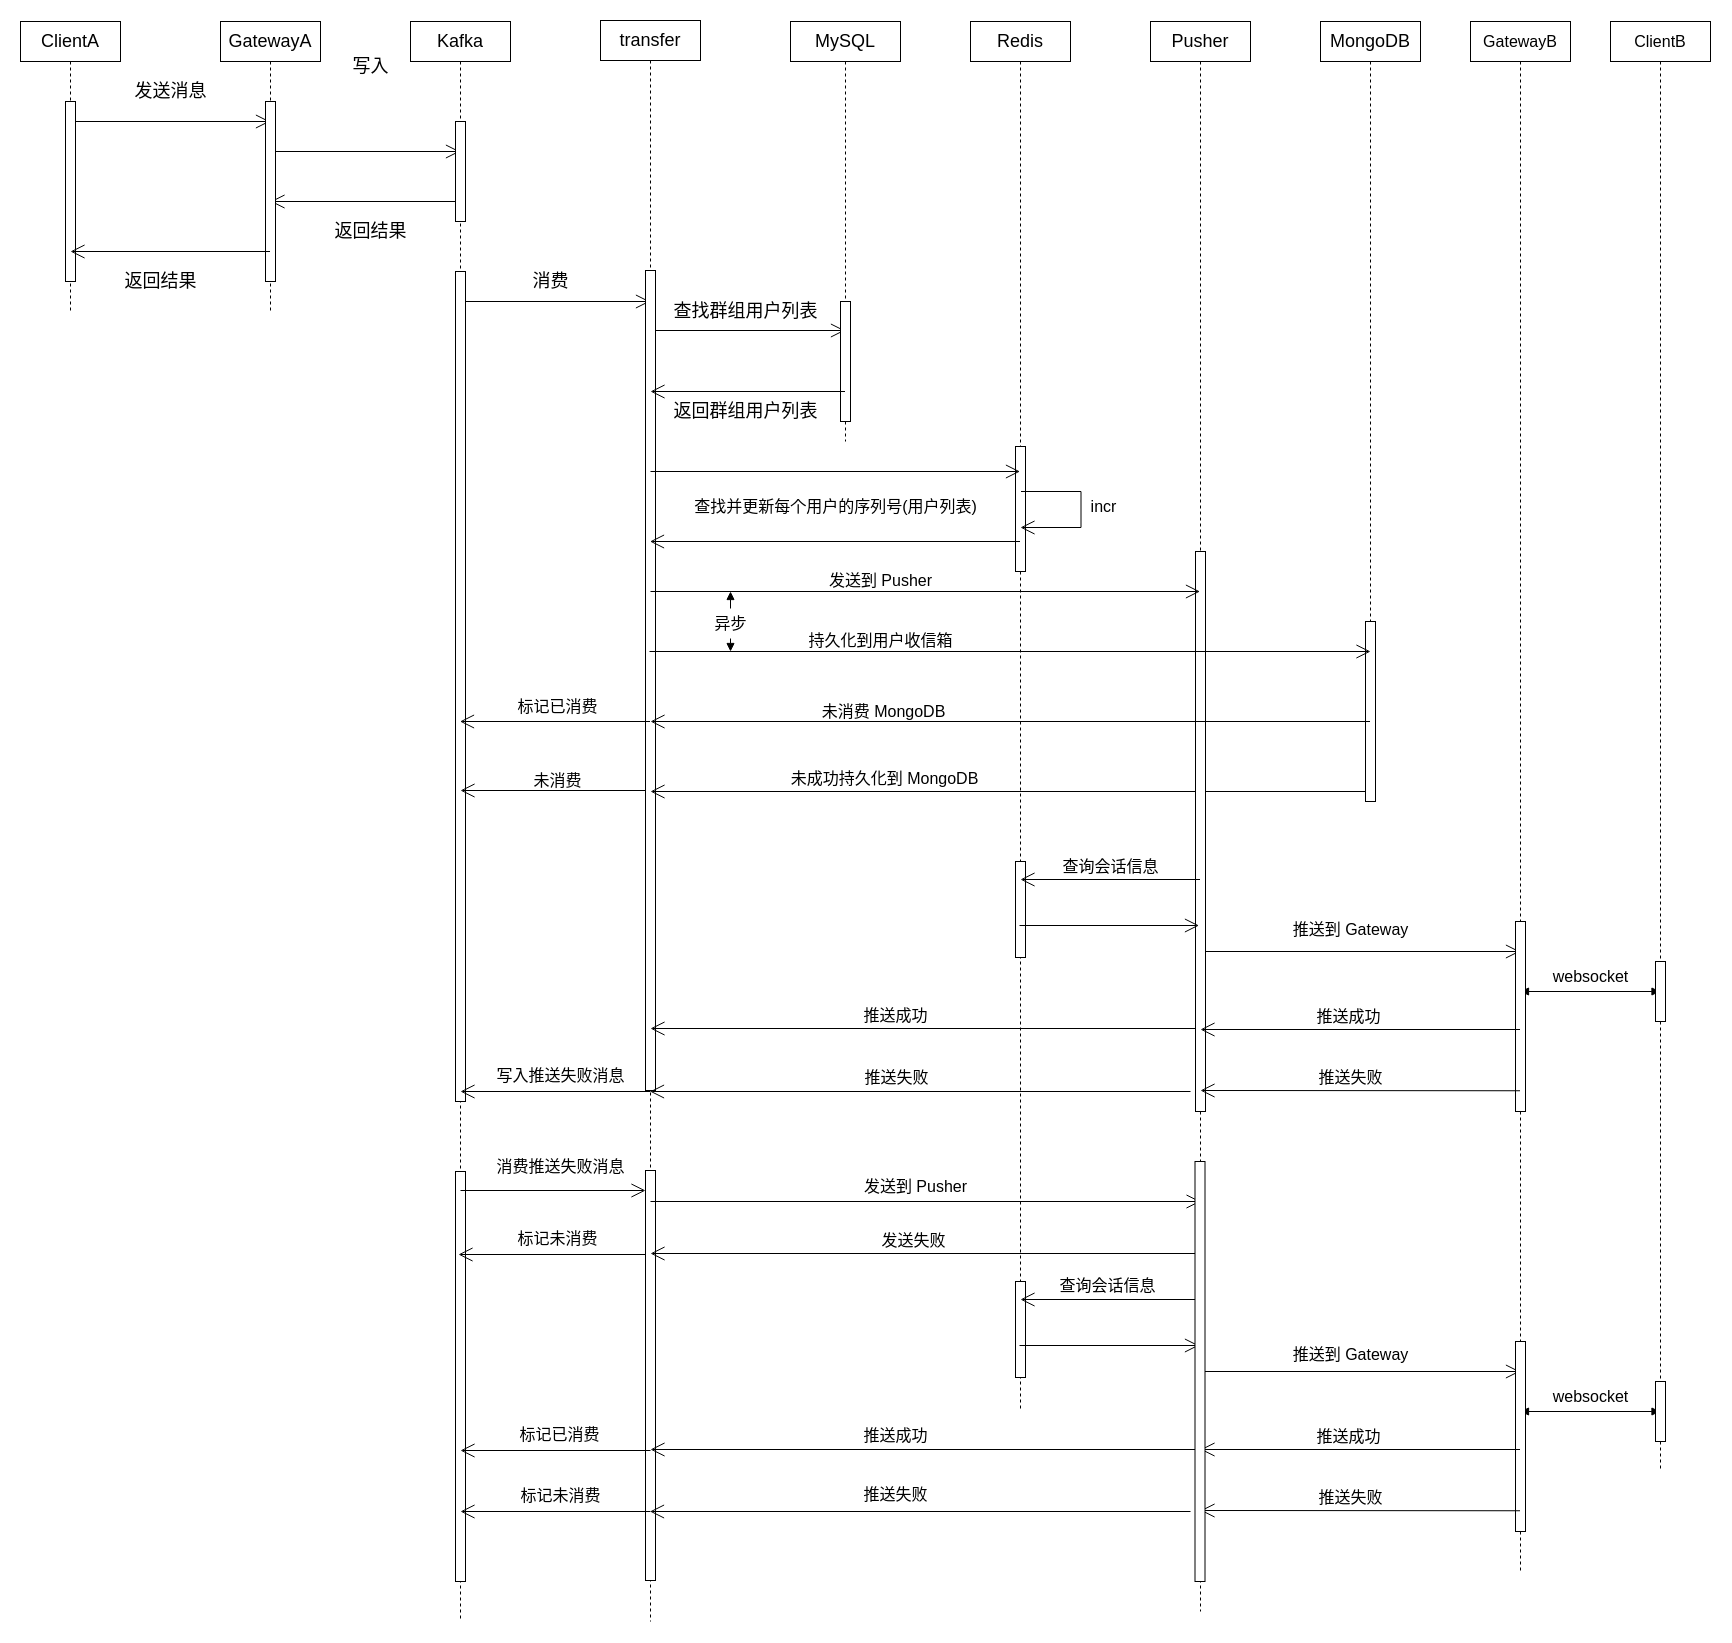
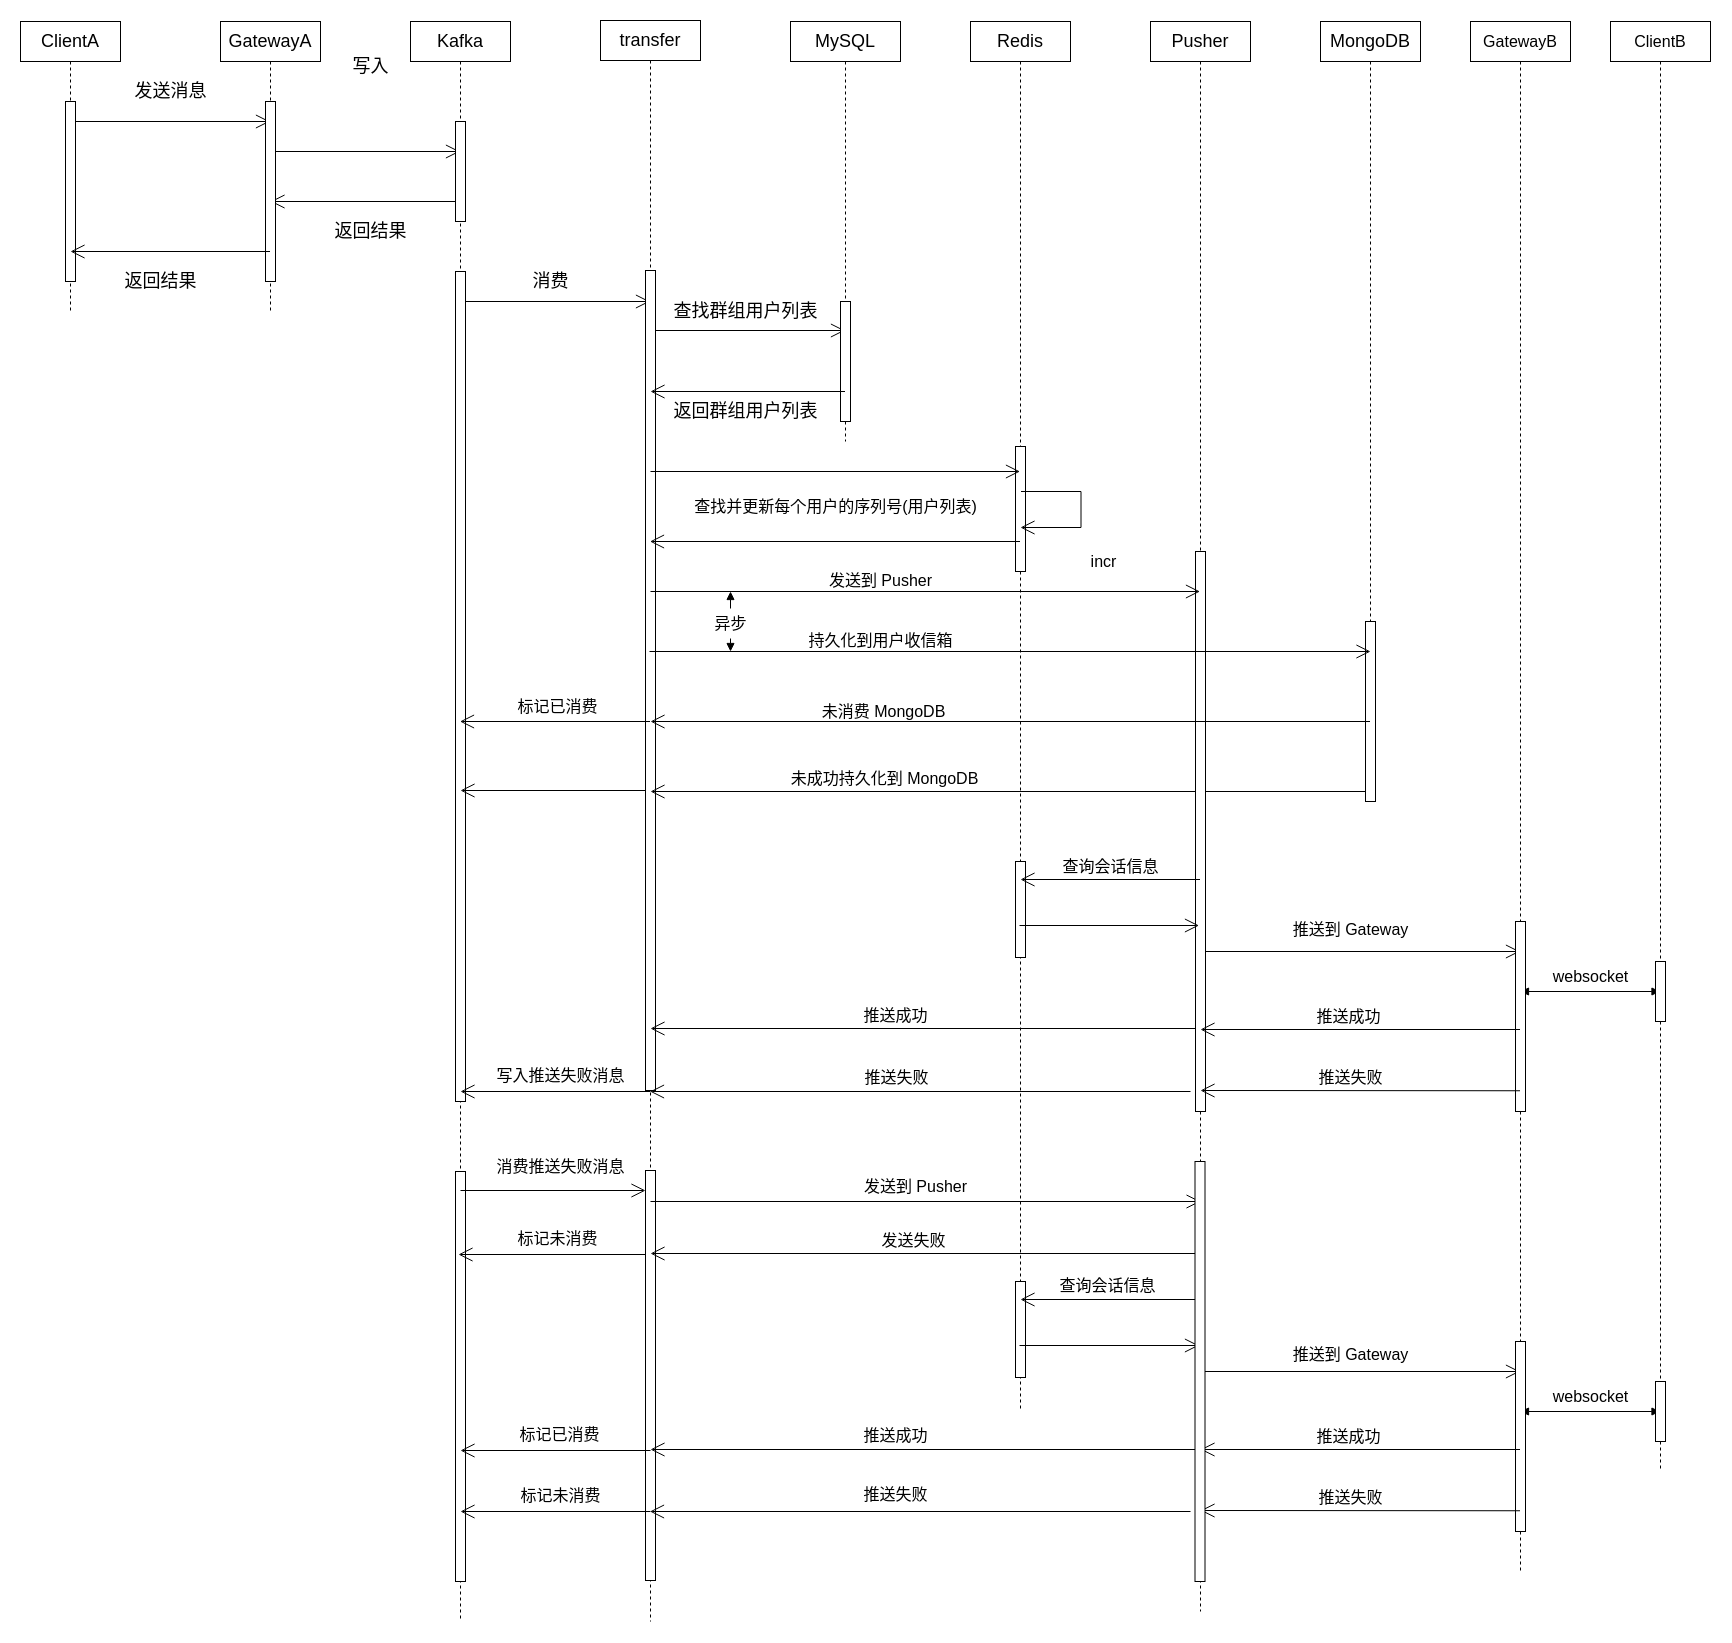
node "incr": moved (1104, 507) -> (1104, 562)
node "未消费": removed
